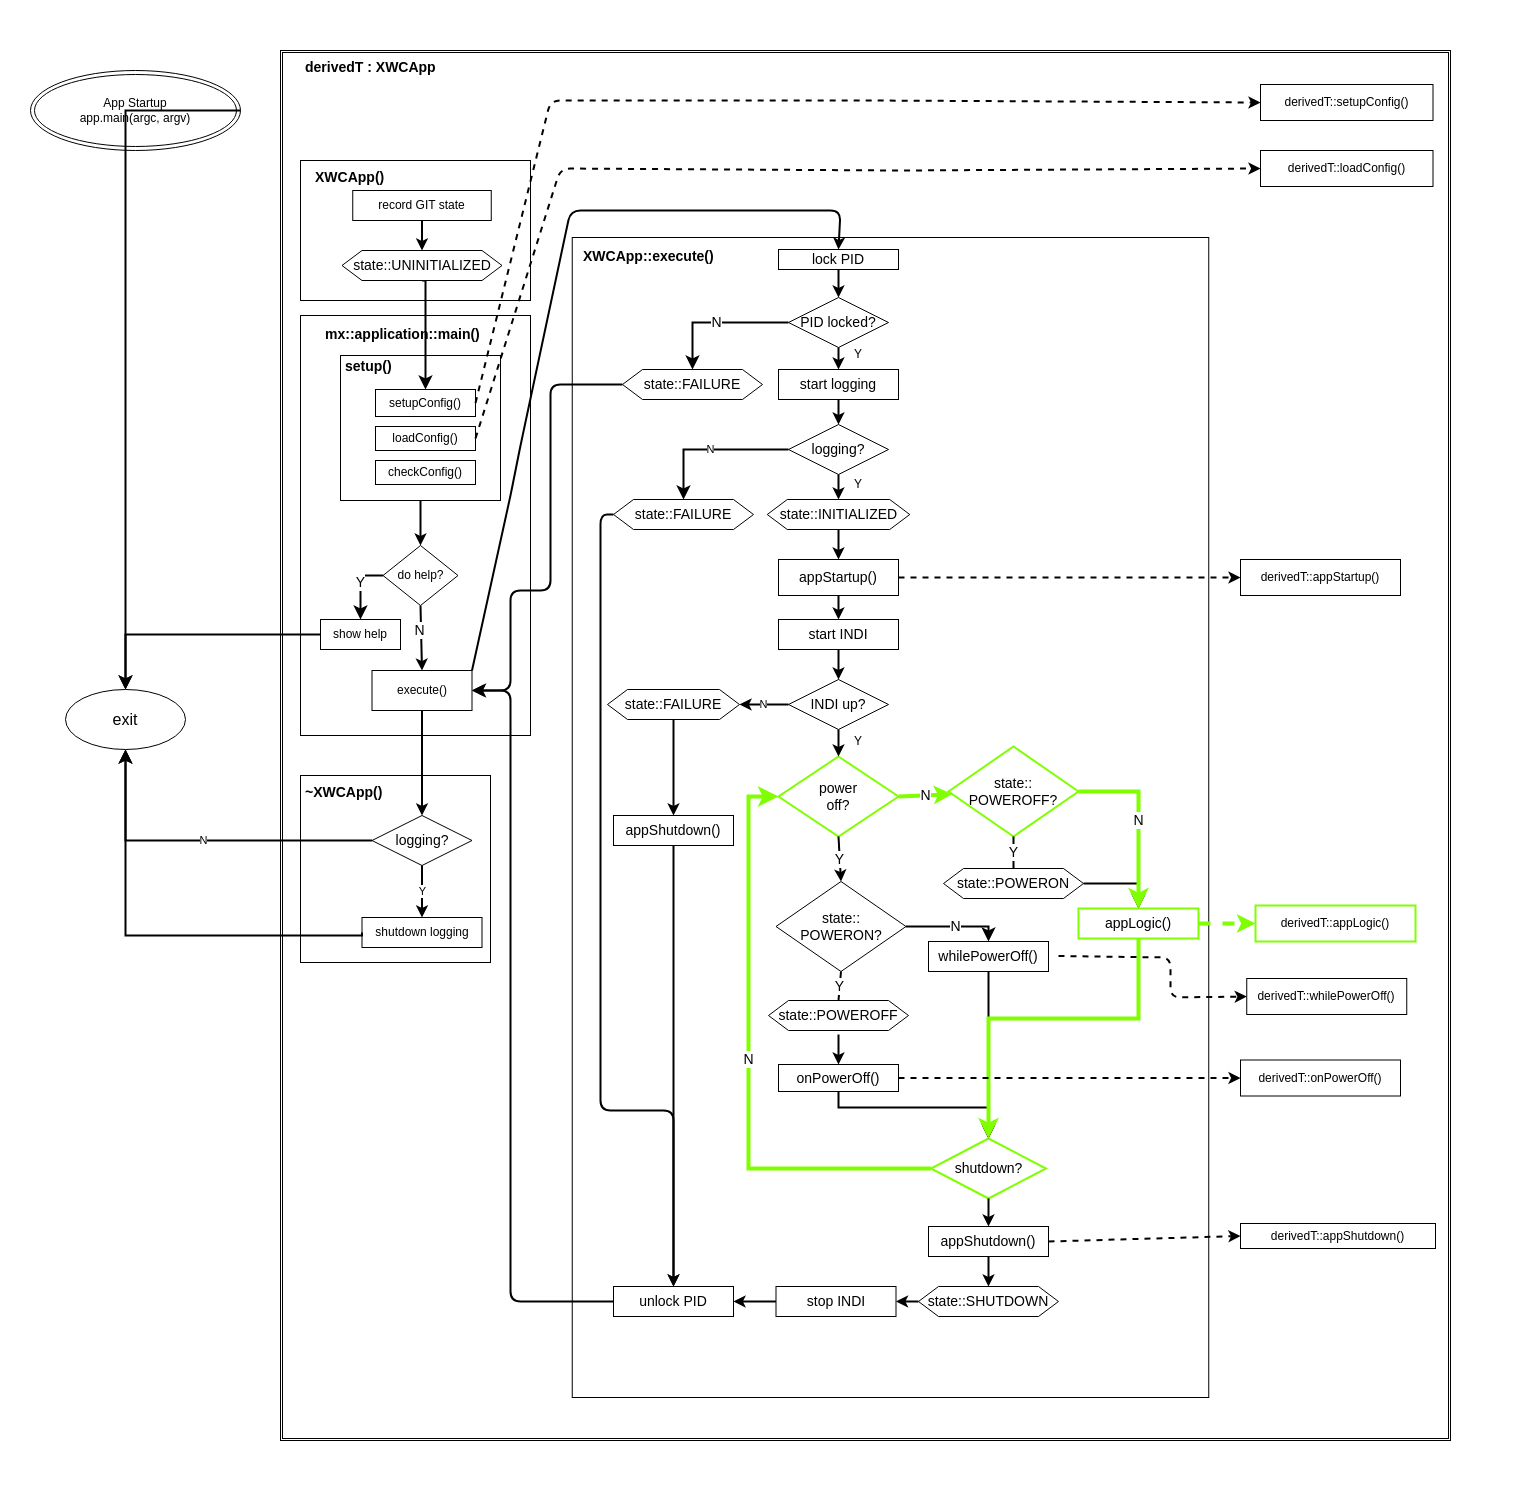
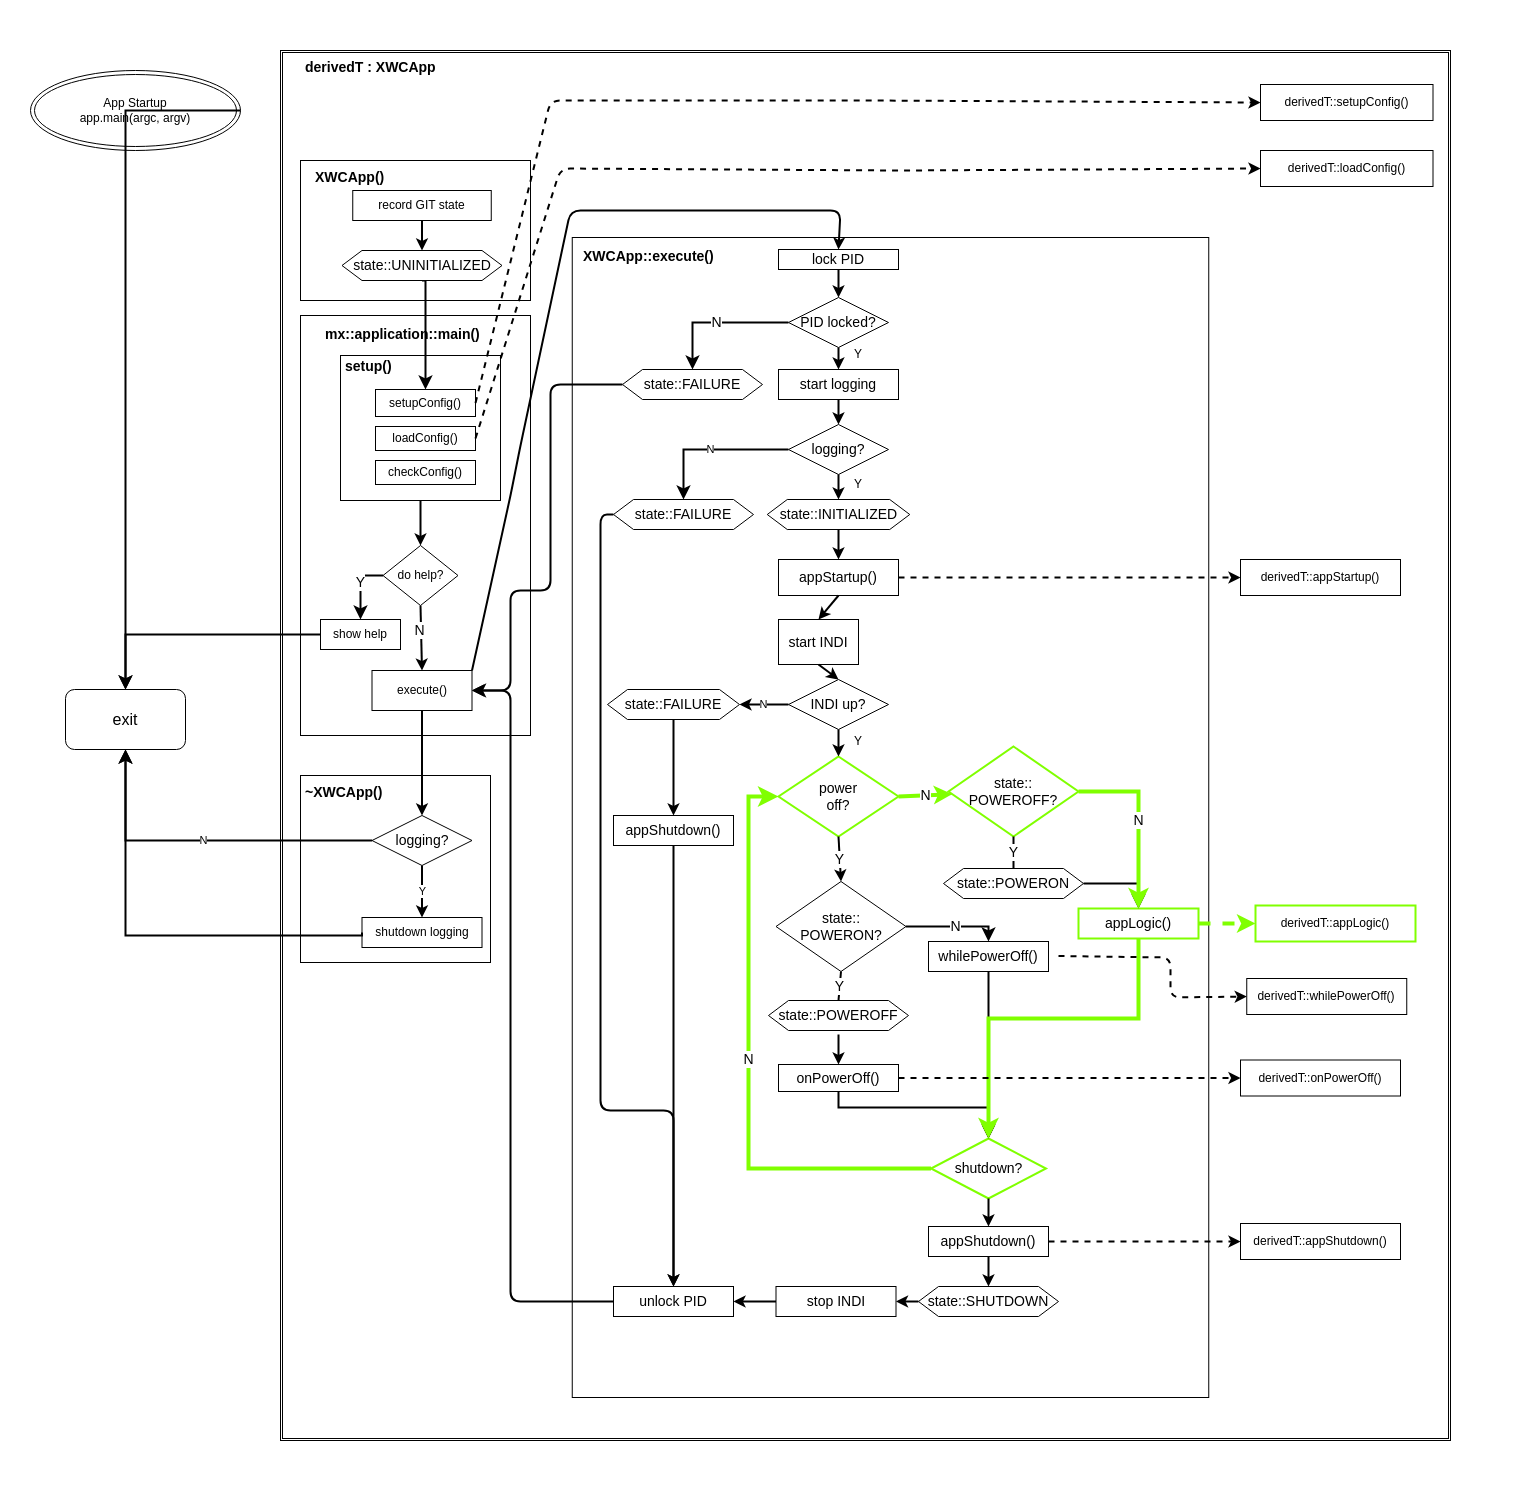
node "start INDI": size 120x30 -> 80x45
node "exit": shape ellipse -> rounded rectangle
node "derivedT::appShutdown()": size 195x25 -> 160x36
